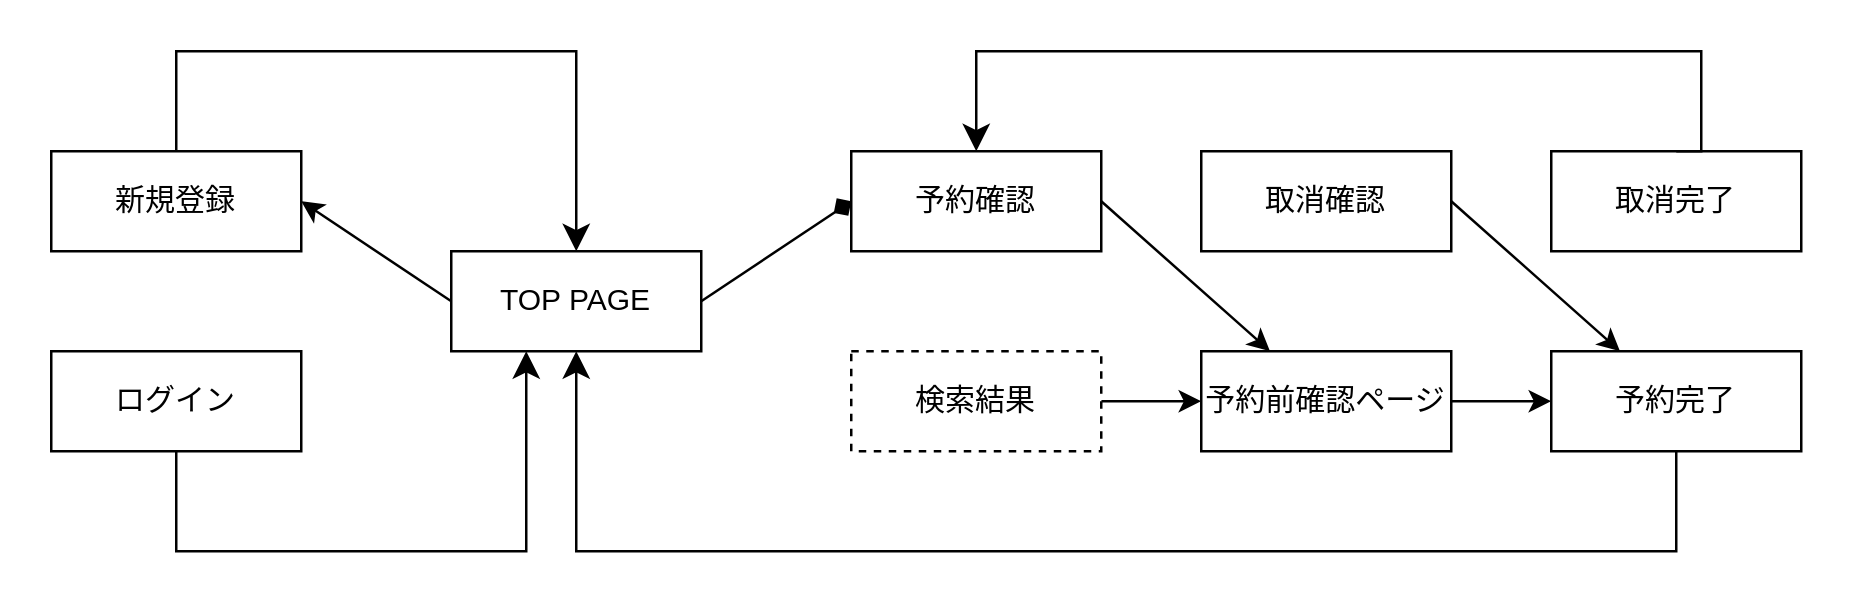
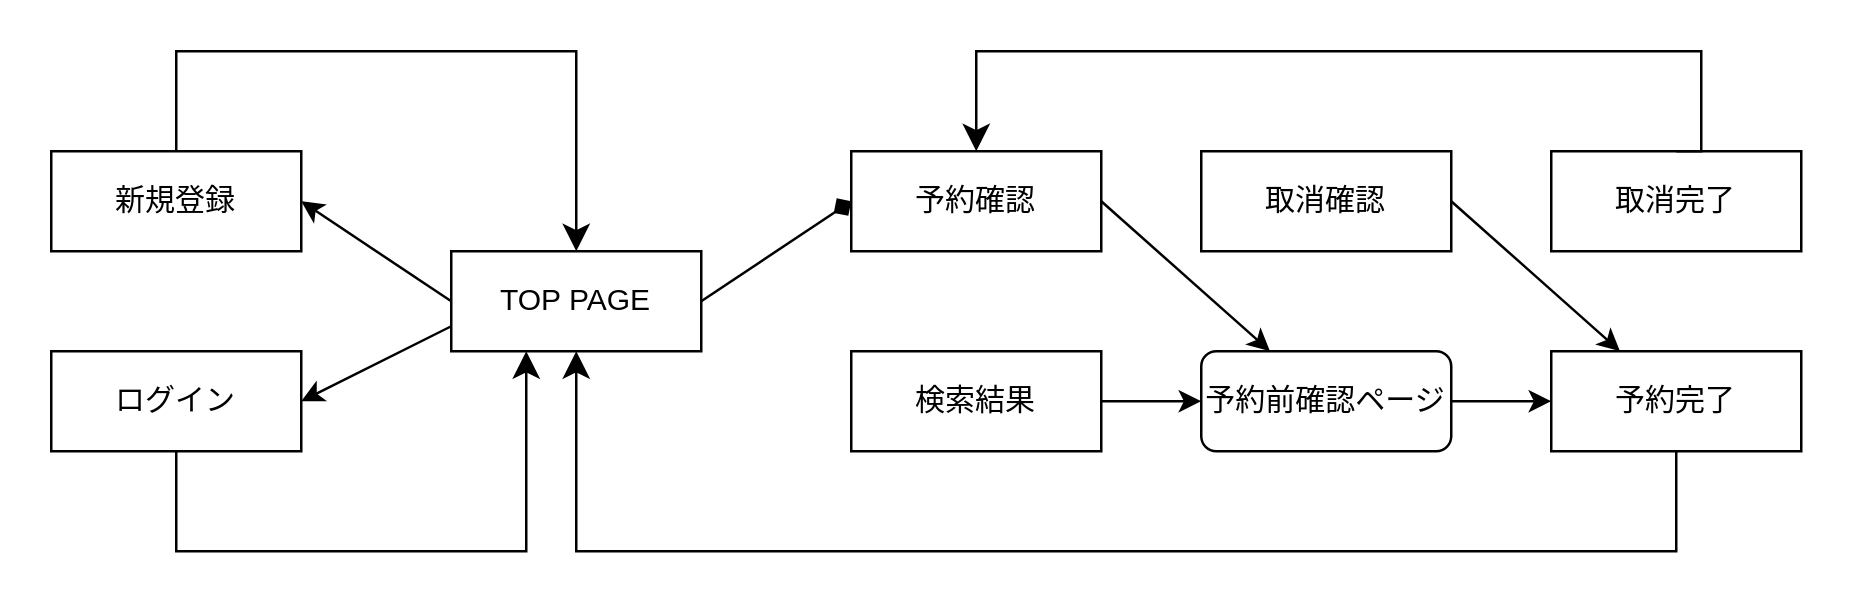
edge "TOP PAGE" -> "ログイン": added
node "検索結果": style dashed -> solid
node "予約前確認ページ": shape rectangle -> rounded rectangle
